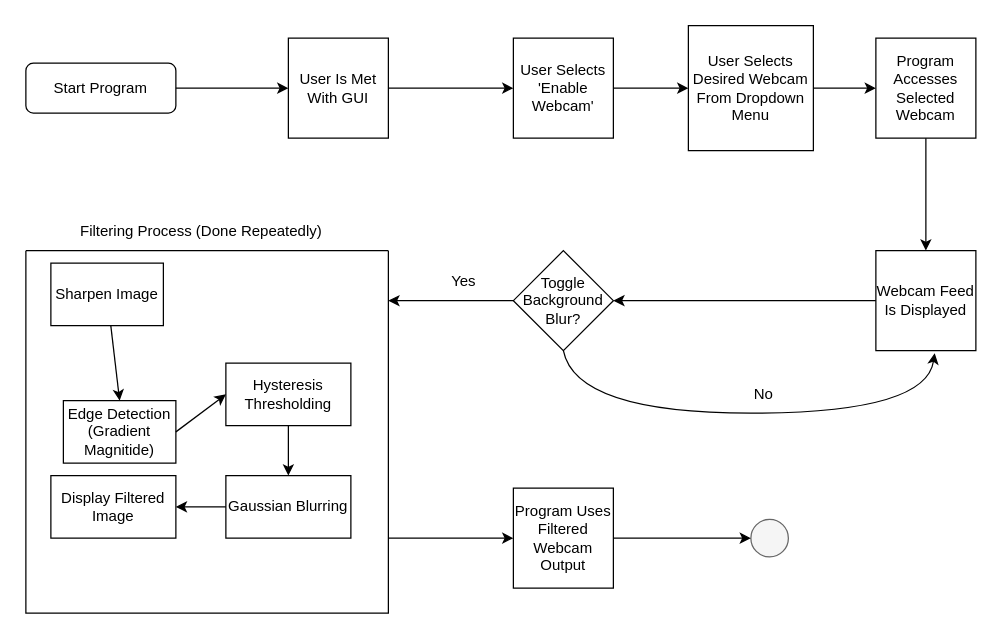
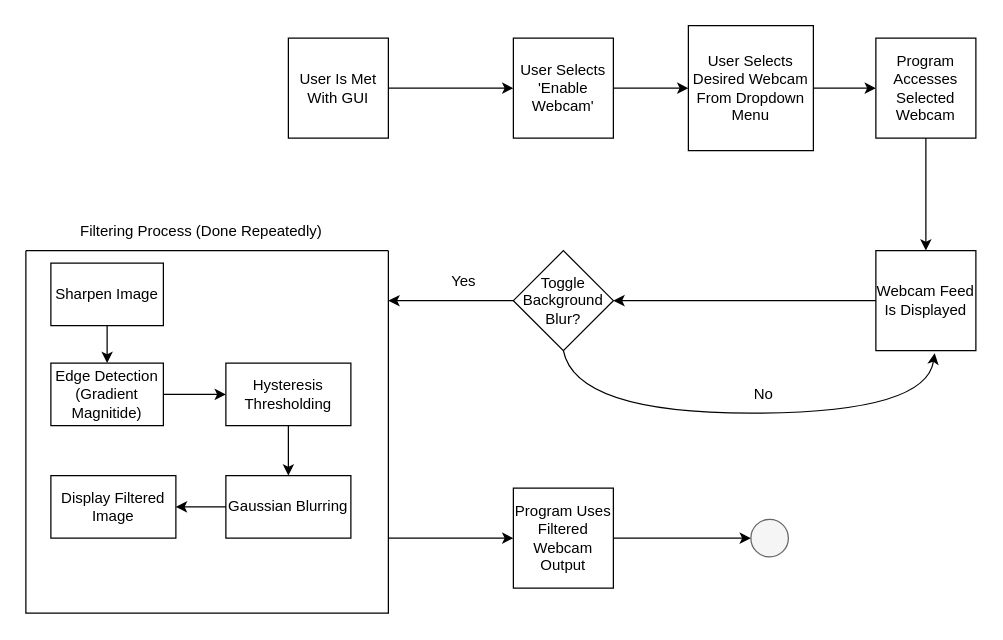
node "Start Program": removed
edge "Start Program" -> "User Is Met With GUI": removed
node "Edge Detection (Gradient Magnitide)": moved (119, 432) -> (107, 394)
